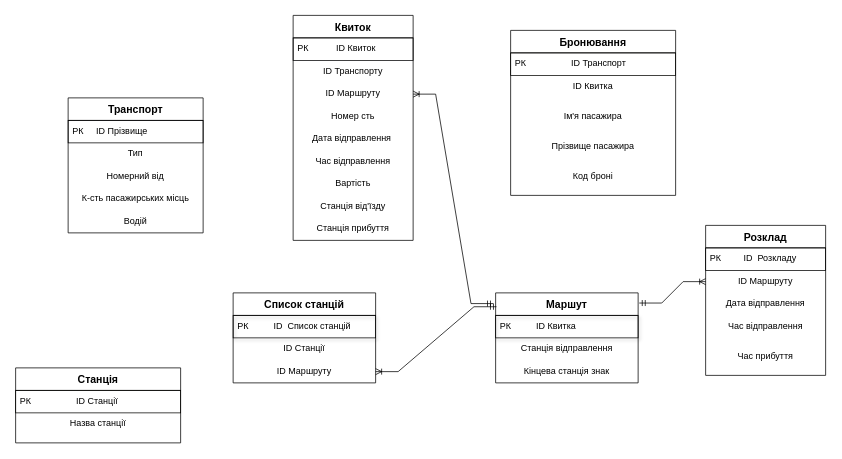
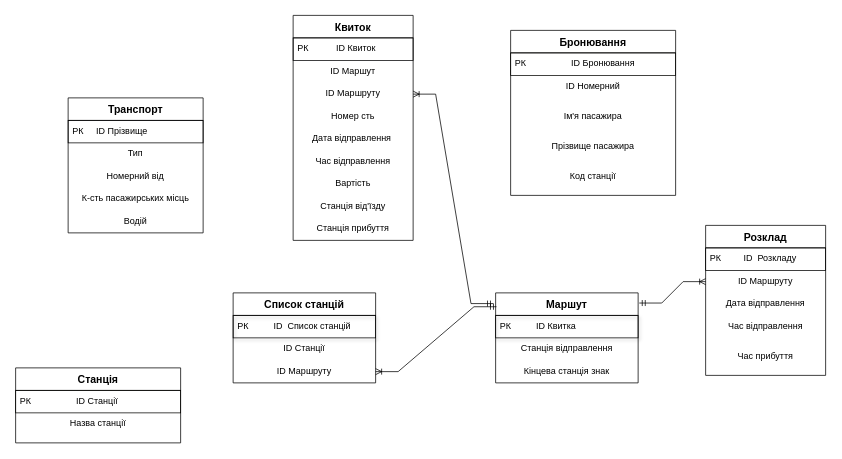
node "РК ID Транспорт": label "РК ID Транспорт" -> "РК ID Бронювання"
node "ID Транспорту": label "ID Транспорту" -> "ID Маршут"
node "ID Квитка": label "ID Квитка" -> "ID Номерний"
node "Код броні": label "Код броні" -> "Код станції"
